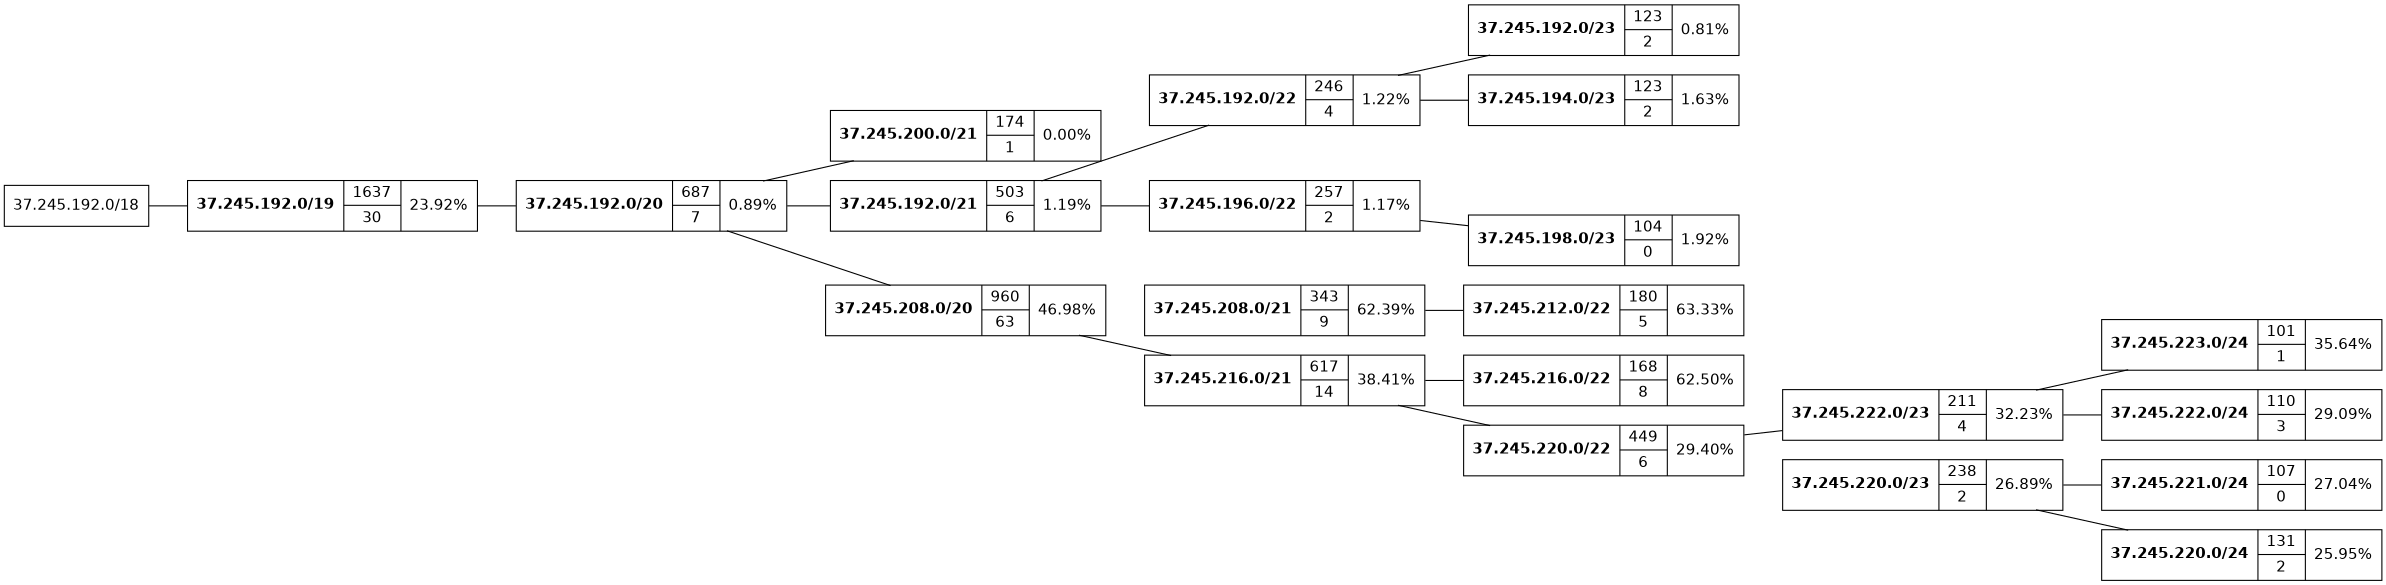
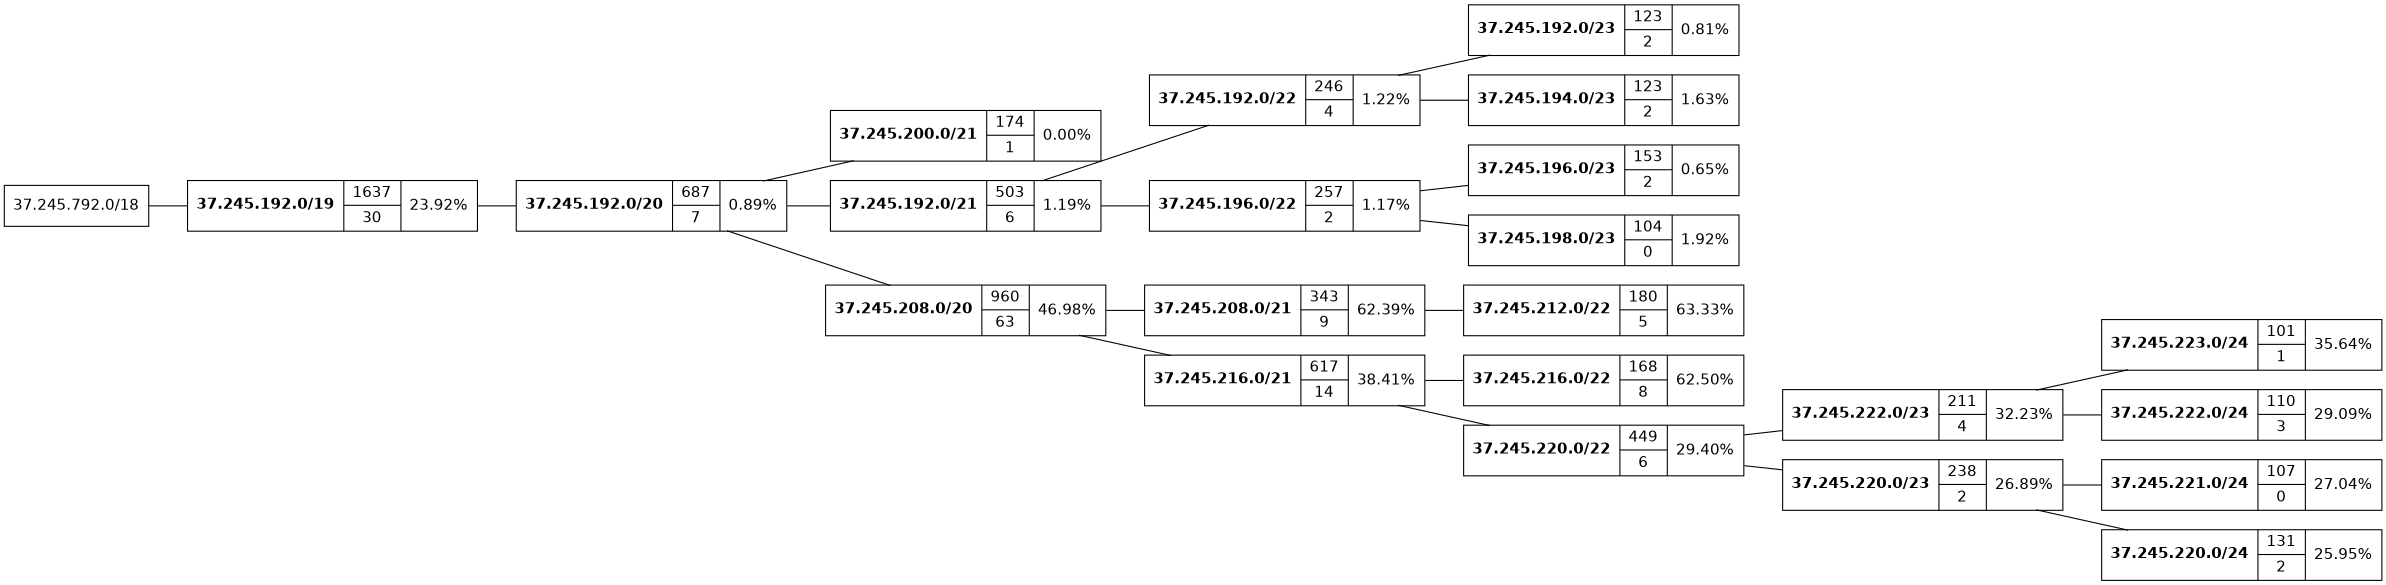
node "37.245.196.0/23": added
node "37.245.192.0/18": label "37.245.192.0/18" -> "37.245.792.0/18"
edge "37.245.208.0/20" -- "37.245.208.0/21": added
edge "37.245.220.0/22" -- "37.245.220.0/23": added
